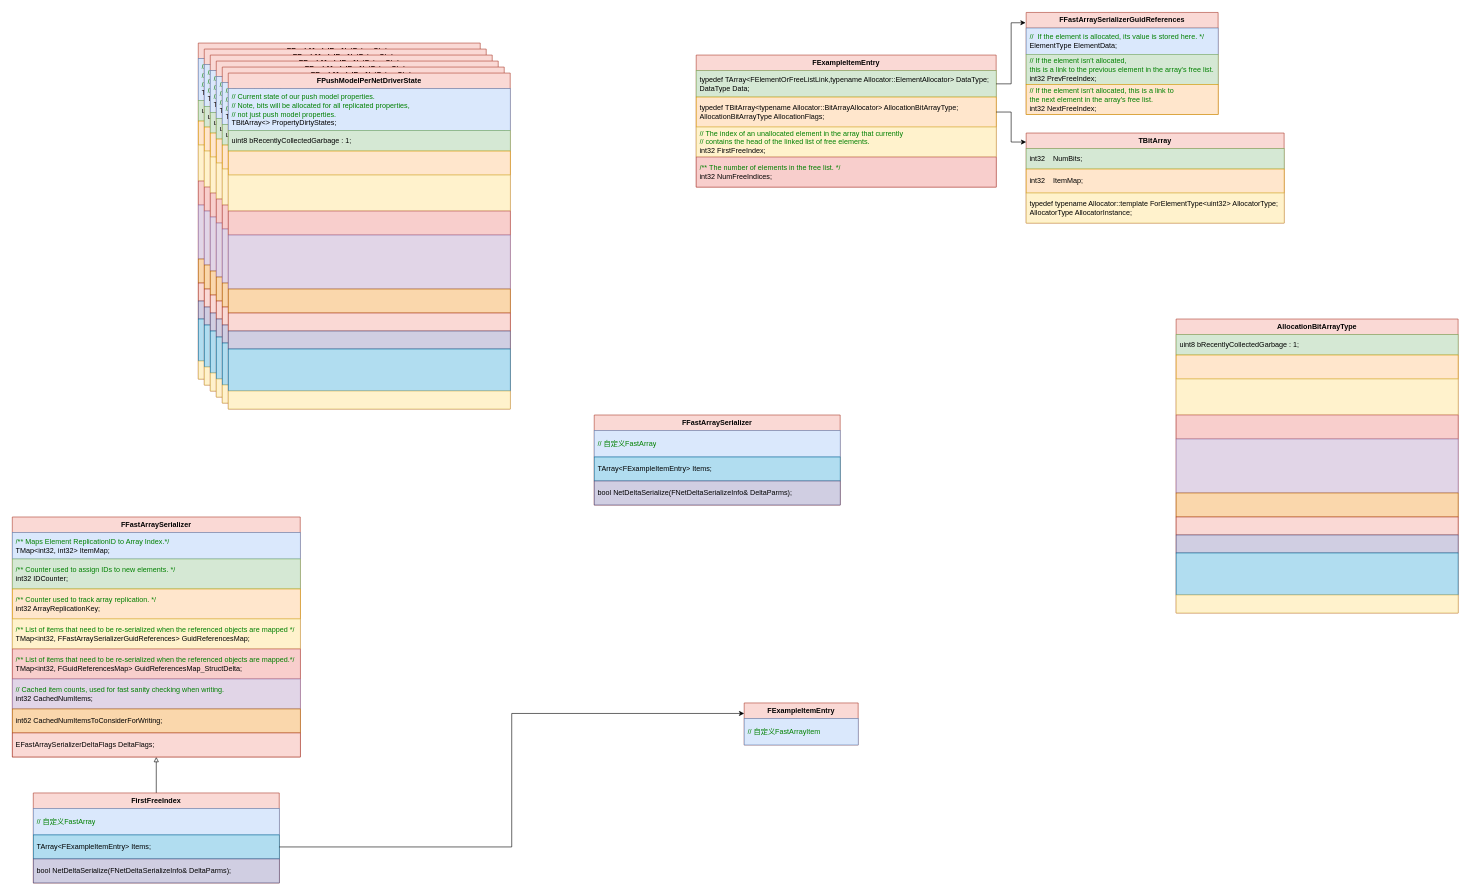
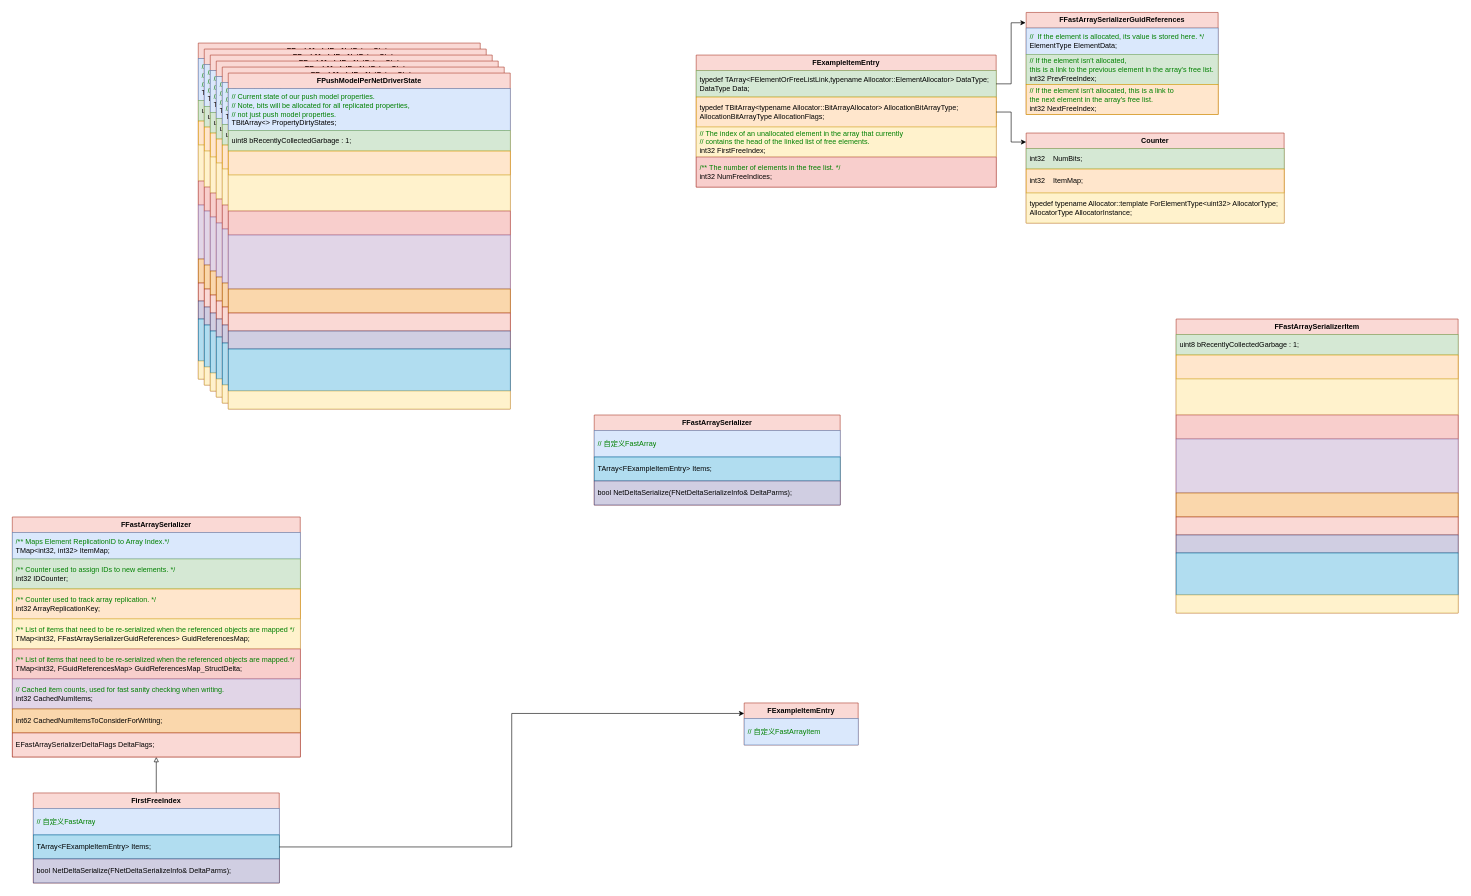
node "TBitArray": label "TBitArray" -> "Counter"
node "AllocationBitArrayType": label "AllocationBitArrayType" -> "FFastArraySerializerItem"
